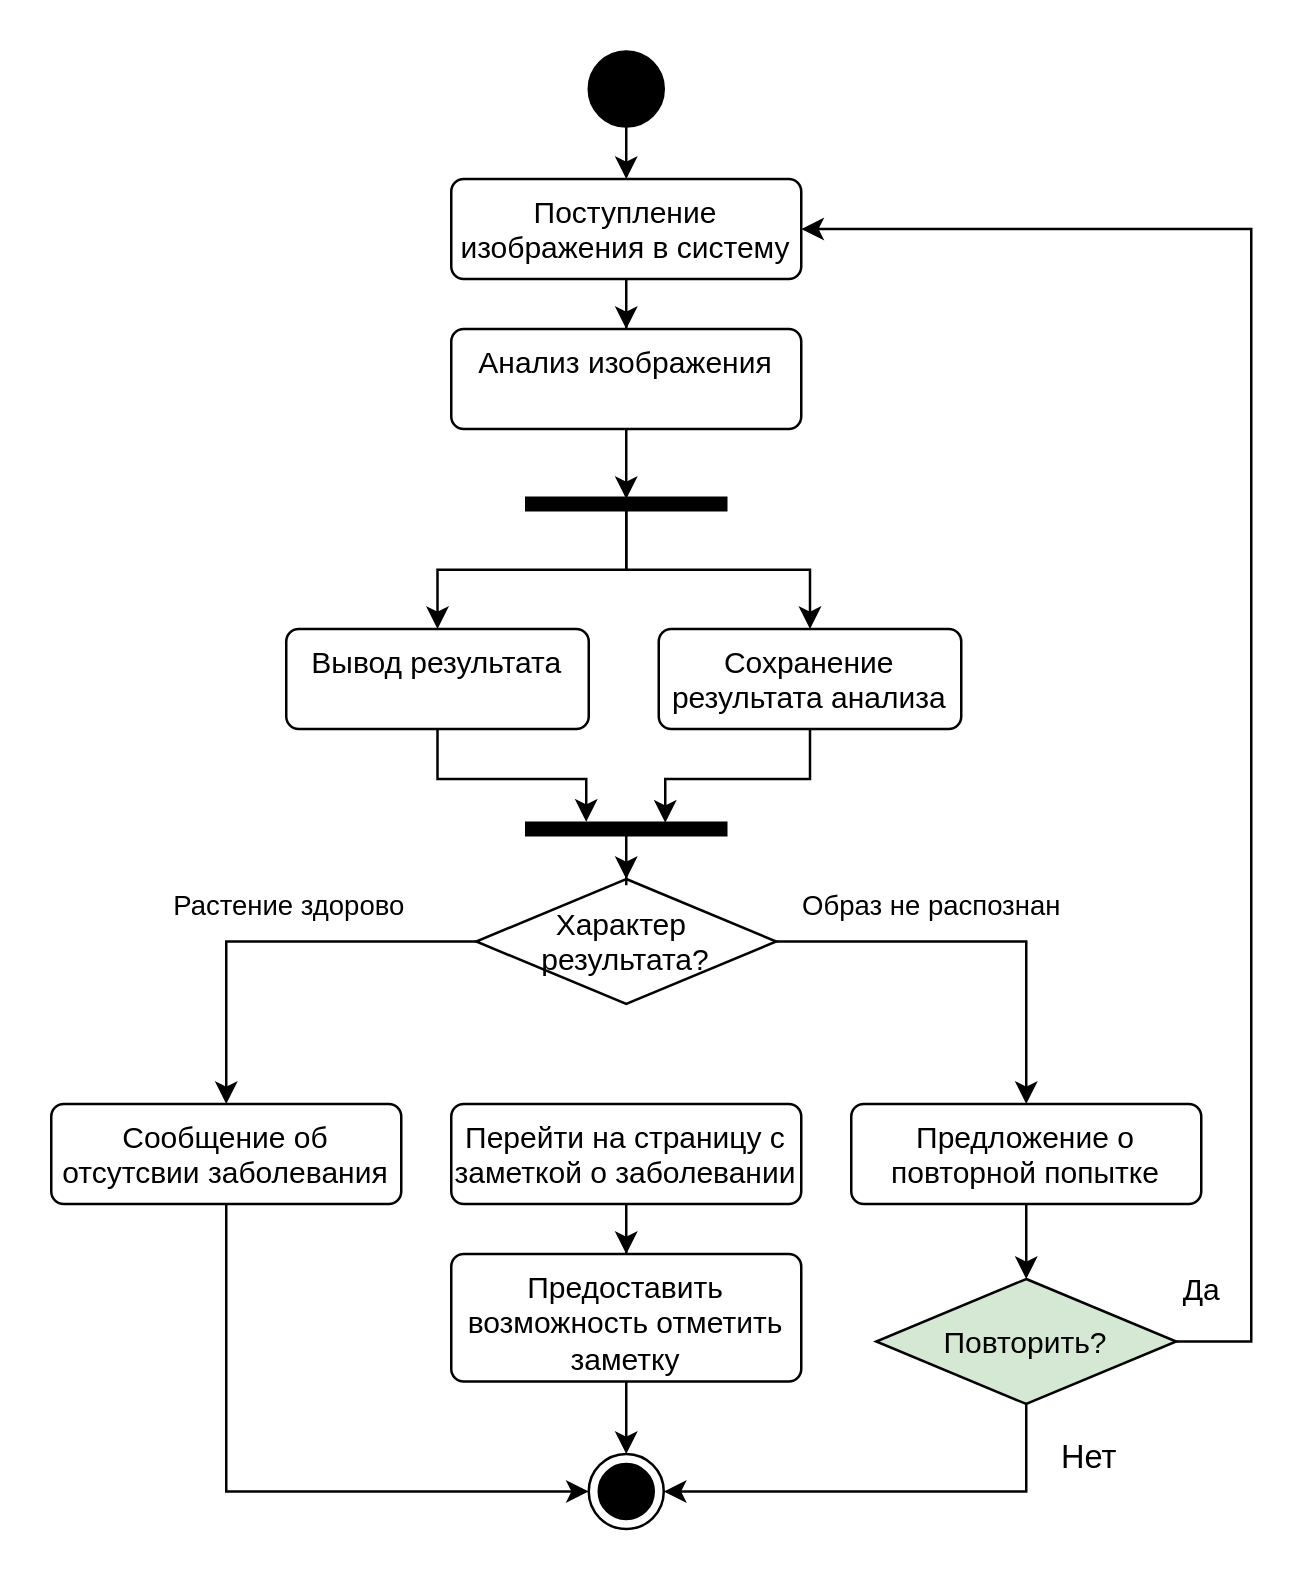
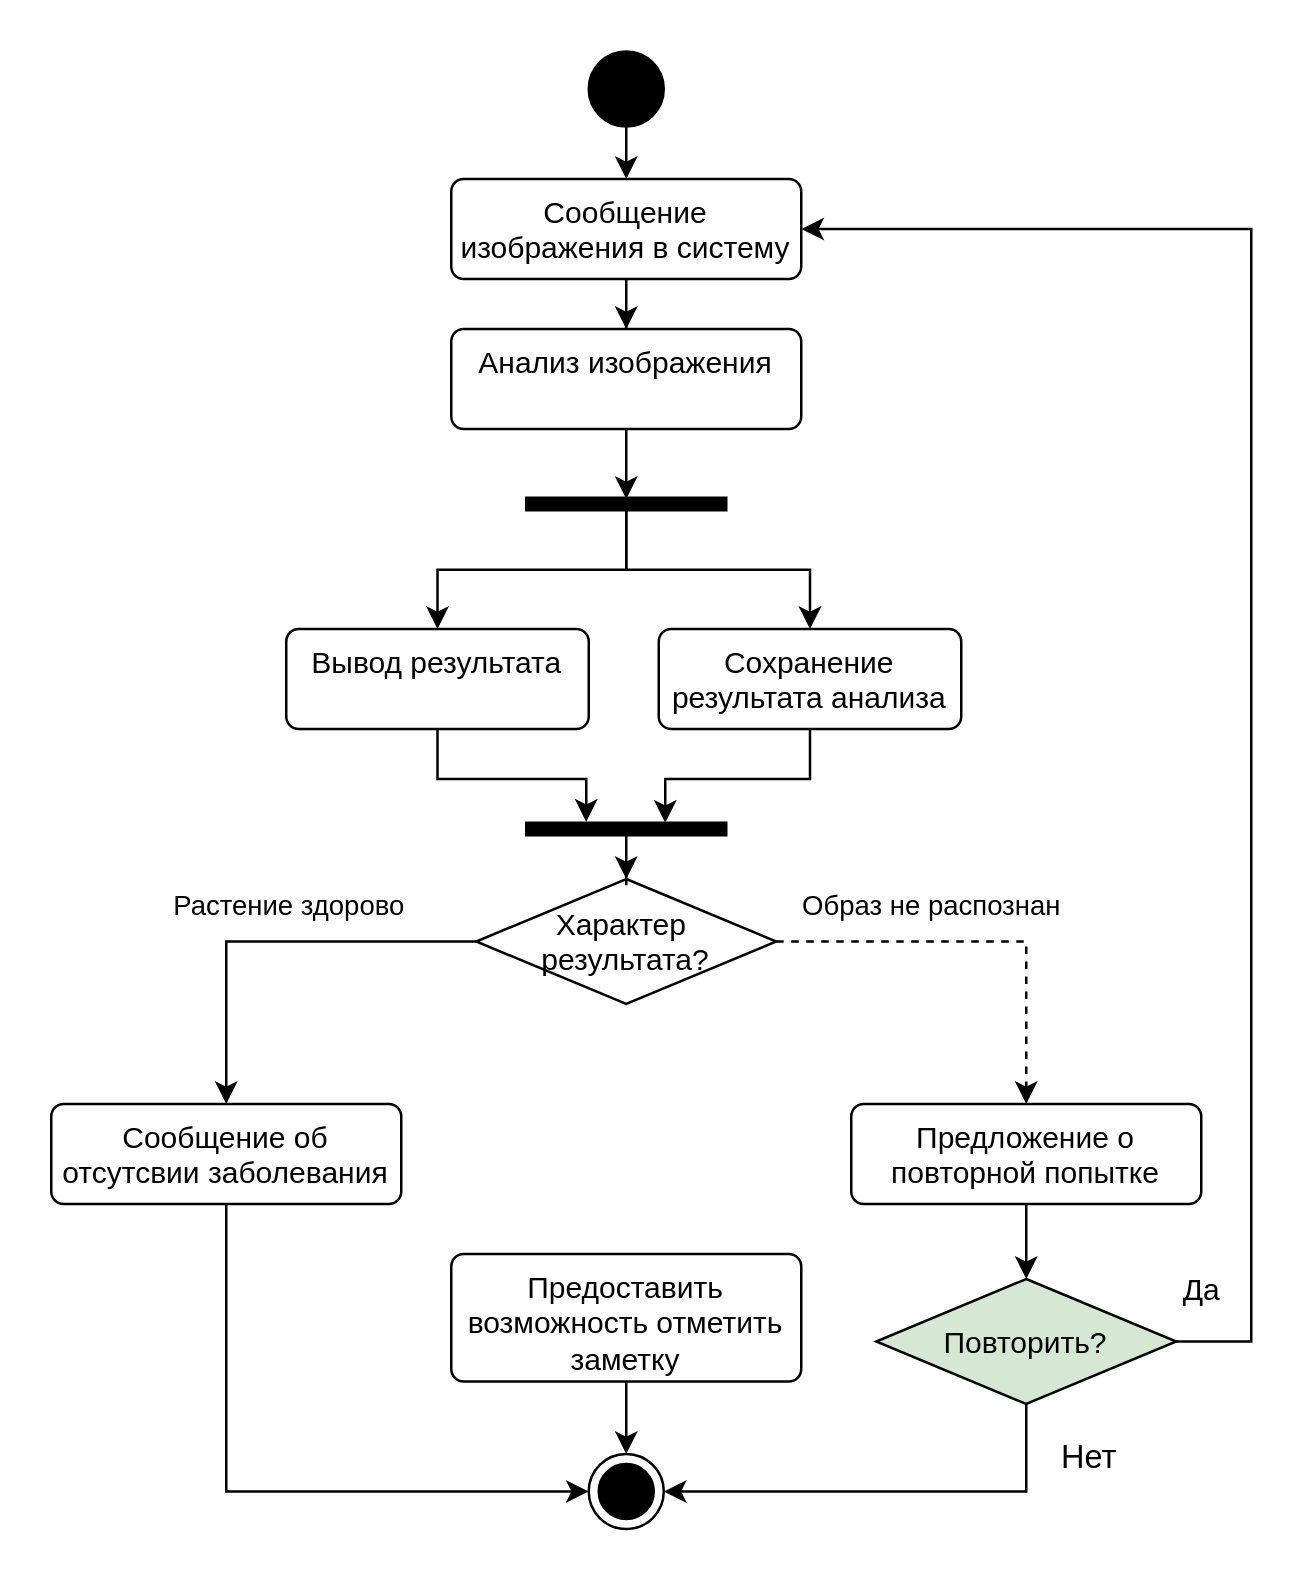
node "Поступление изображения в систему": label "Поступление изображения в систему" -> "Сообщение изображения в систему"
edge "Характер результата?" -> "Предложение о повторной попытке": style solid -> dashed
node "Перейти на страницу с заметкой о заболевании": removed
edge "Перейти на страницу с заметкой о заболевании" -> "Предоставить возможность отметить заметку": removed
